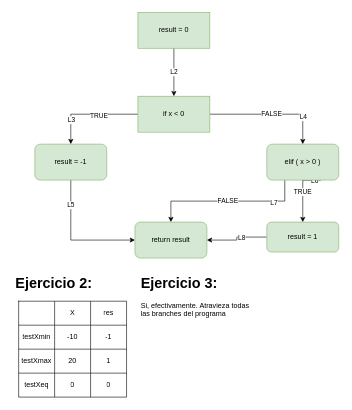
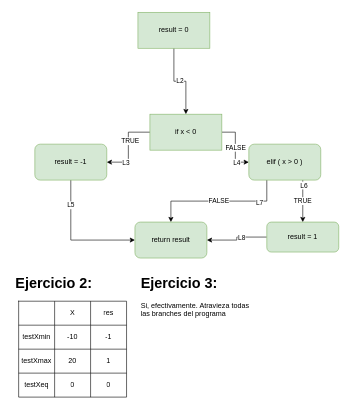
node "if x < 0": moved (174, 114) -> (186, 132)
node "elif ( x > 0 )": moved (303, 162) -> (285, 162)
